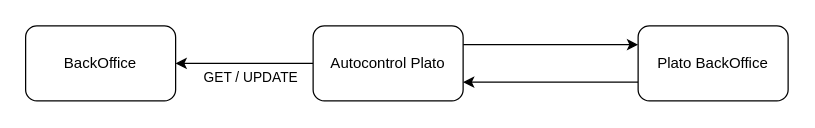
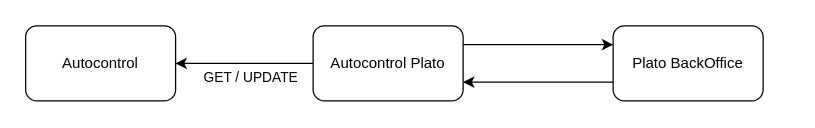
node "BackOffice": label "BackOffice" -> "Autocontrol"
node "Plato BackOffice": moved (713, 63) -> (688, 63)
